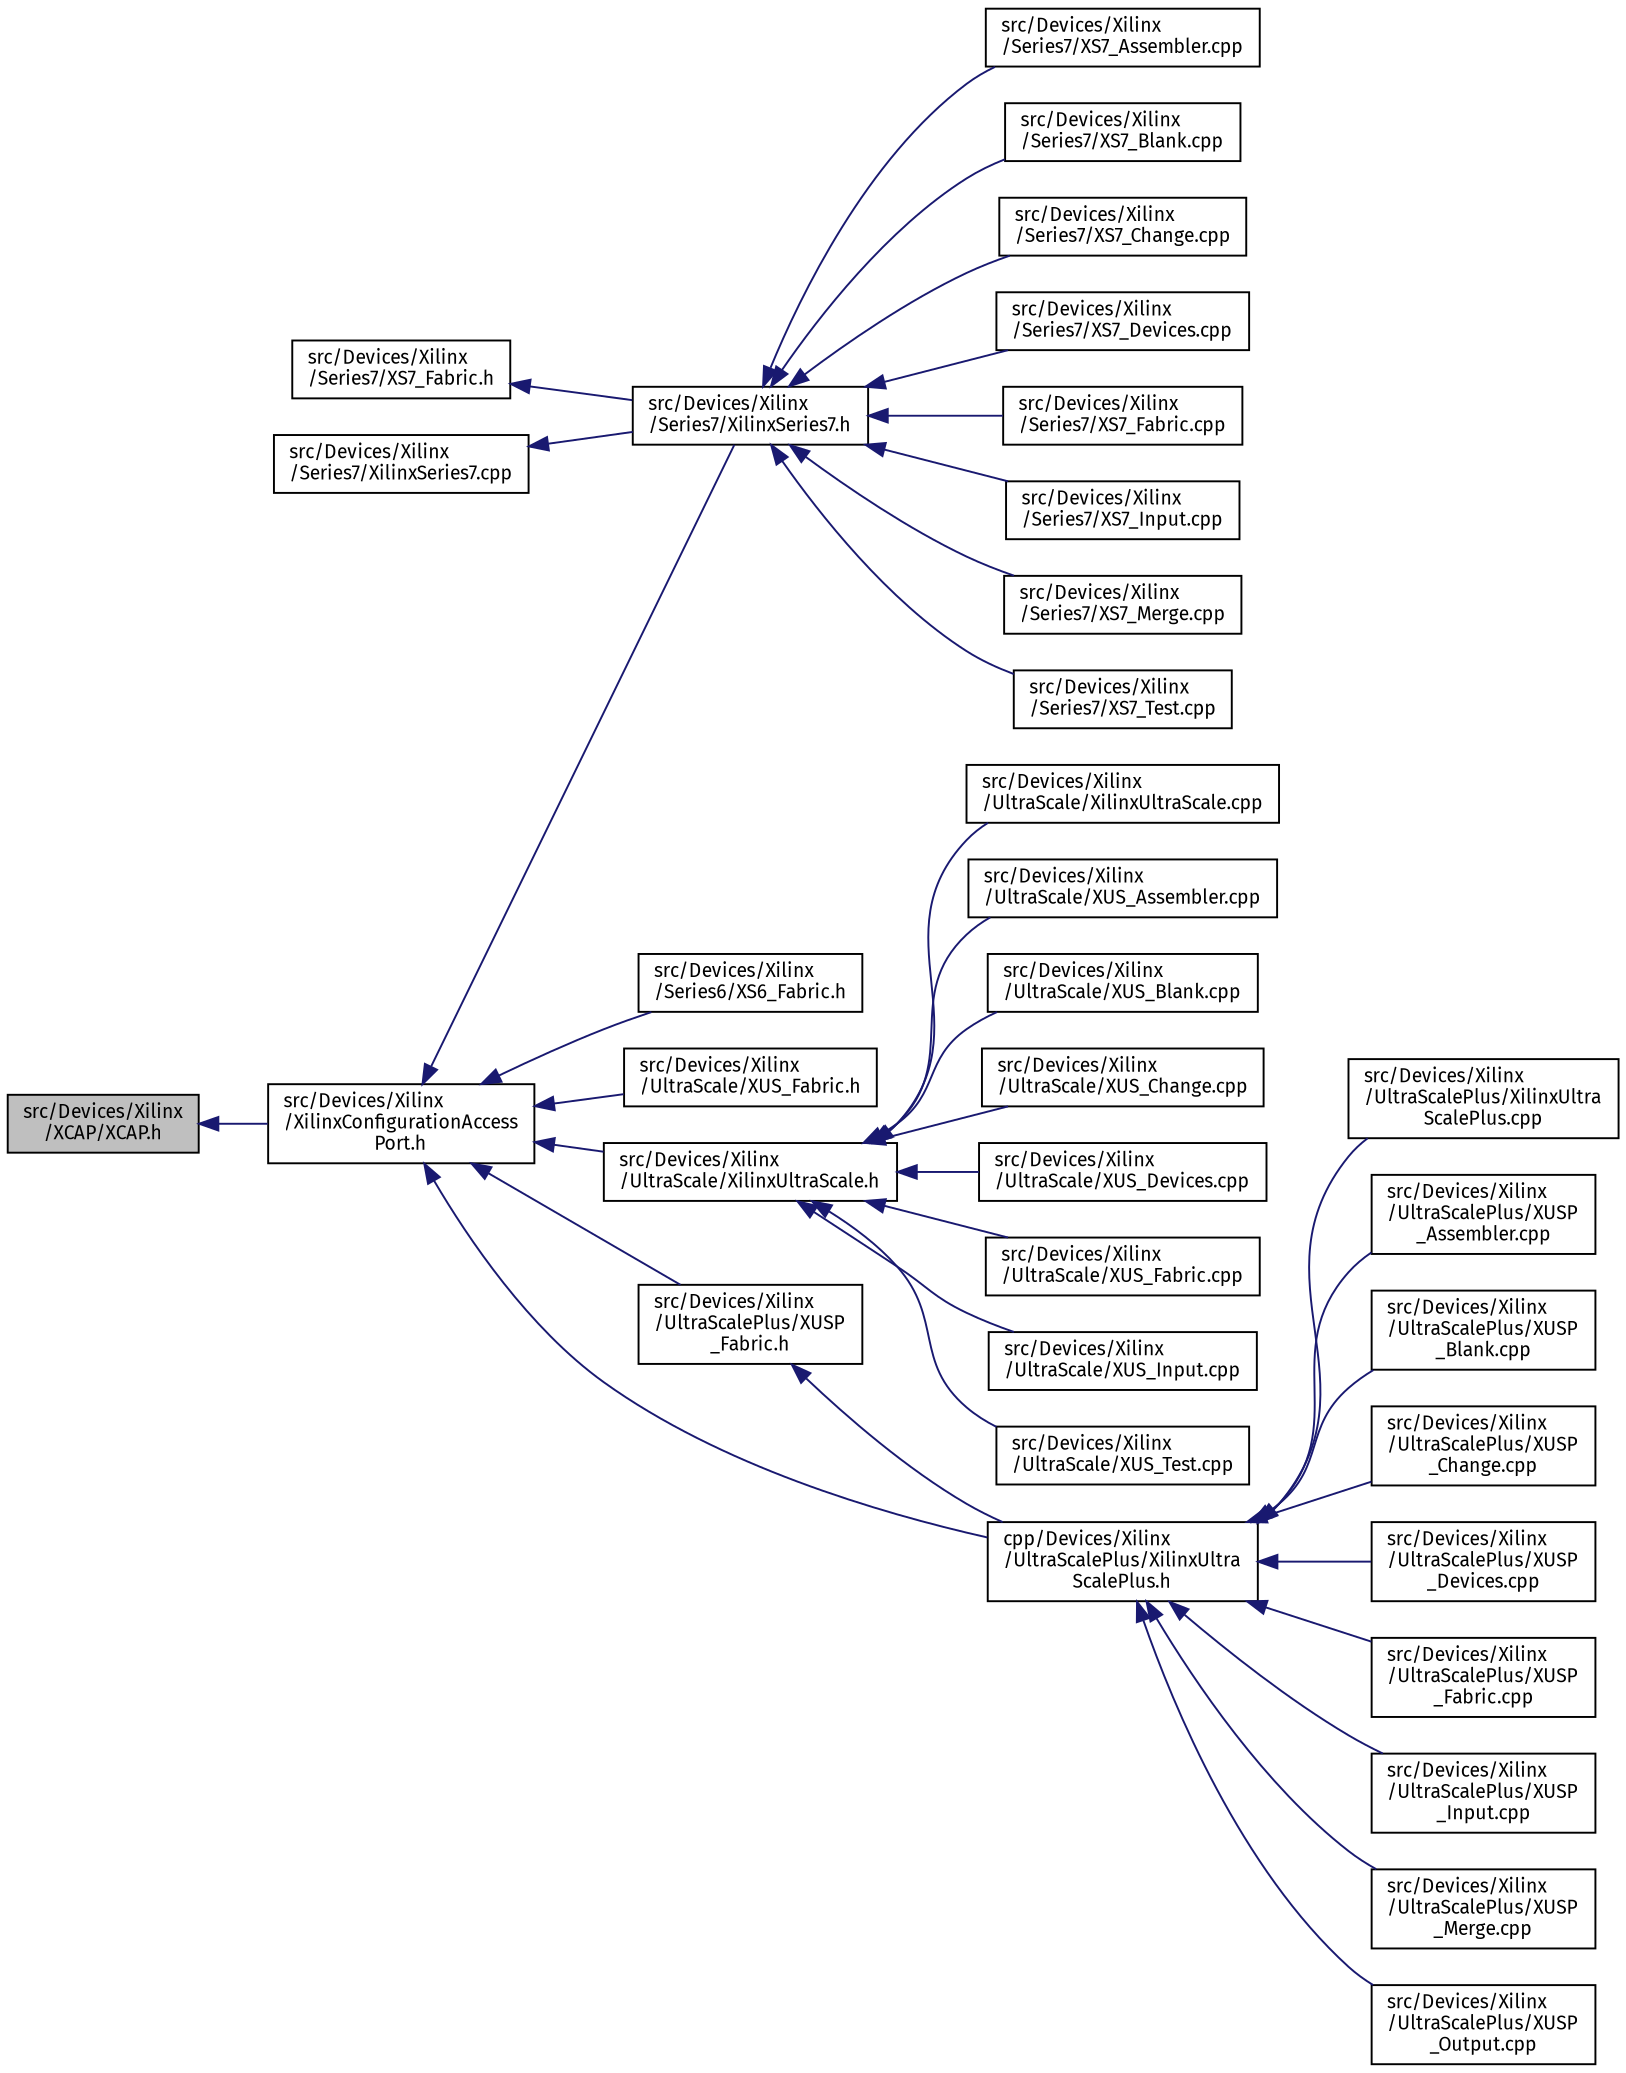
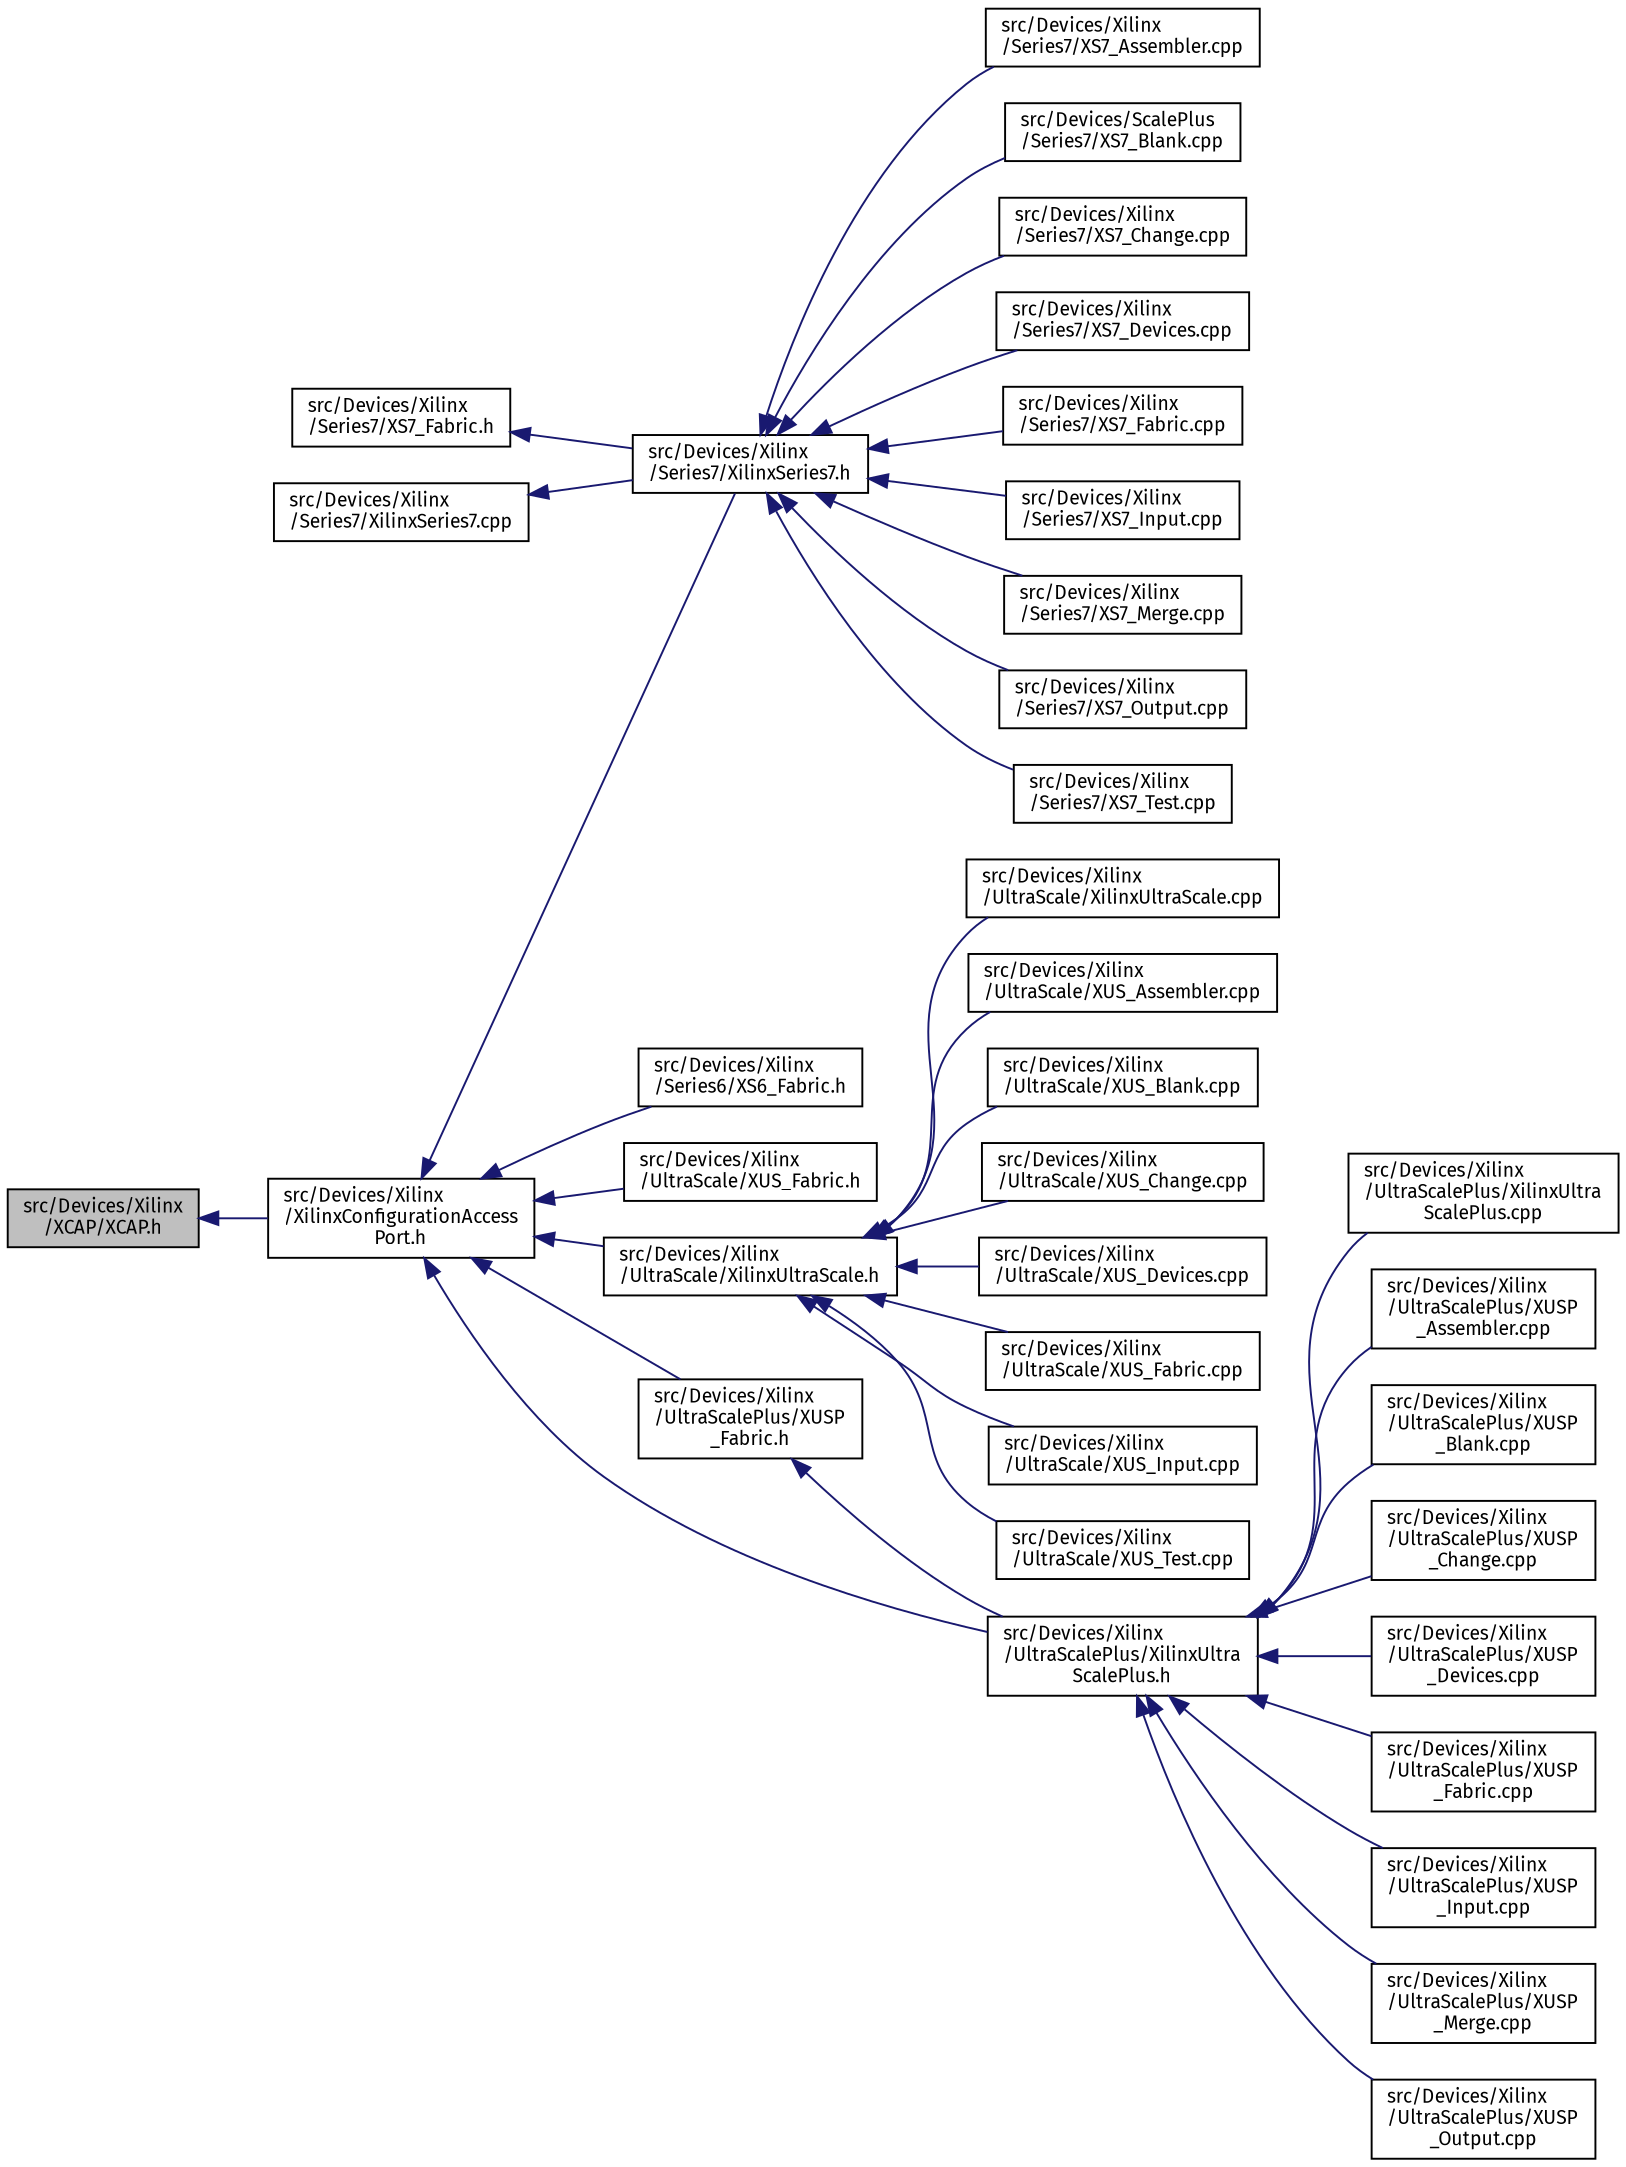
node "src/Devices/Xilinx /Series7/XS7_Blank.cpp": label "src/Devices/Xilinx /Series7/XS7_Blank.cpp" -> "src/Devices/ScalePlus /Series7/XS7_Blank.cpp"
node "src/Devices/Xilinx /Series7/XS7_Output.cpp": added
node "cpp/Devices/Xilinx /UltraScalePlus/XilinxUltra ScalePlus.h": label "cpp/Devices/Xilinx /UltraScalePlus/XilinxUltra ScalePlus.h" -> "src/Devices/Xilinx /UltraScalePlus/XilinxUltra ScalePlus.h"
